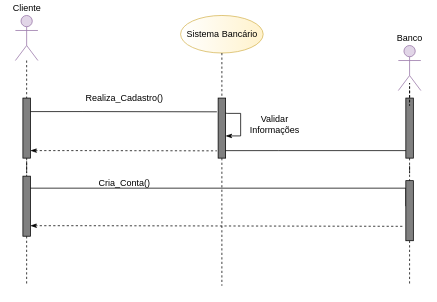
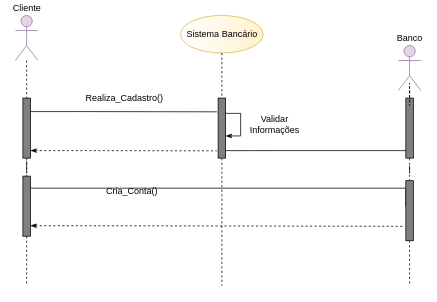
node "Cria_Conta()": moved (124, 183) -> (132, 191)
